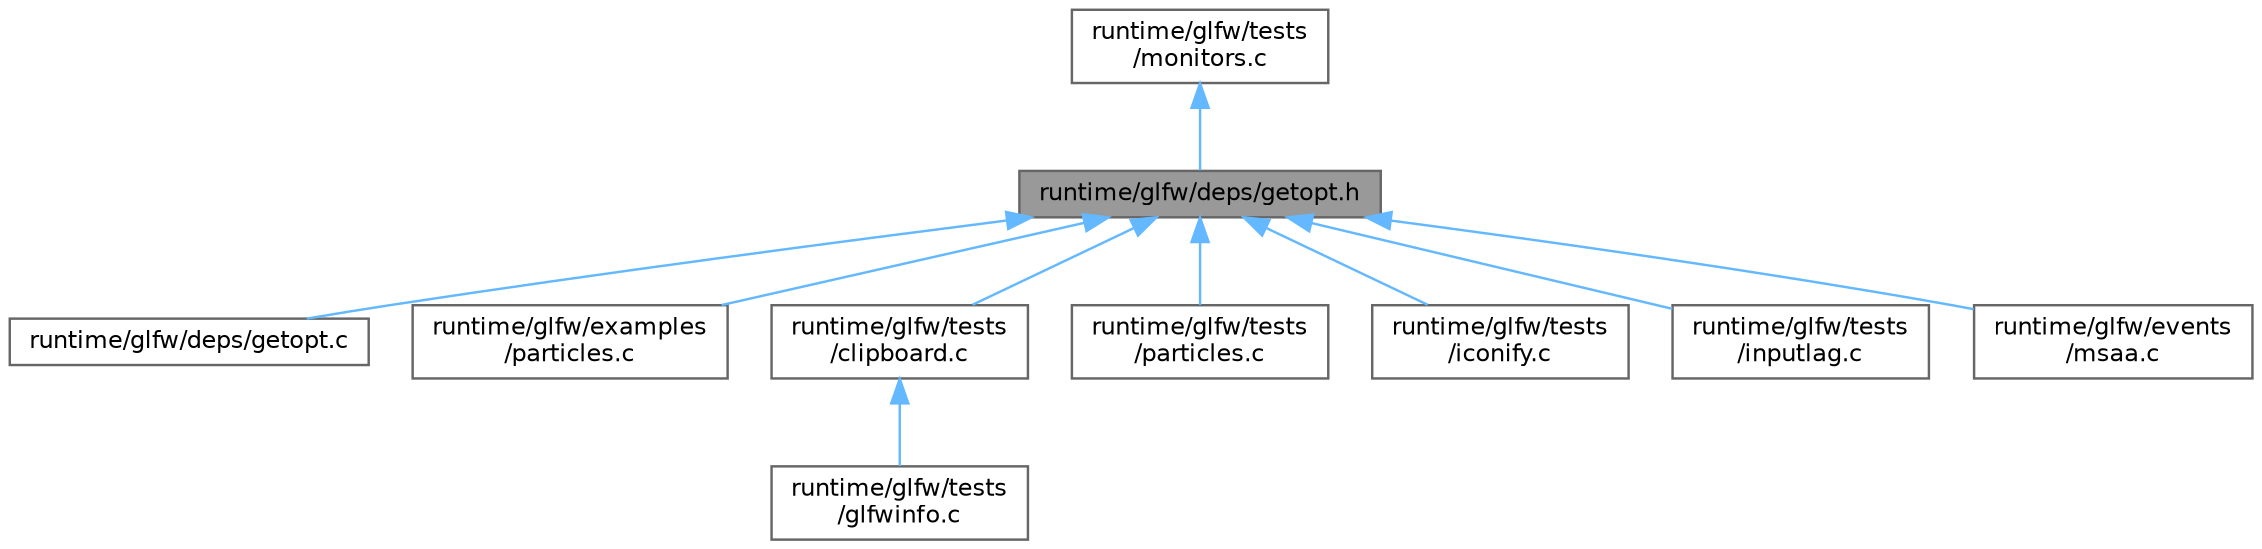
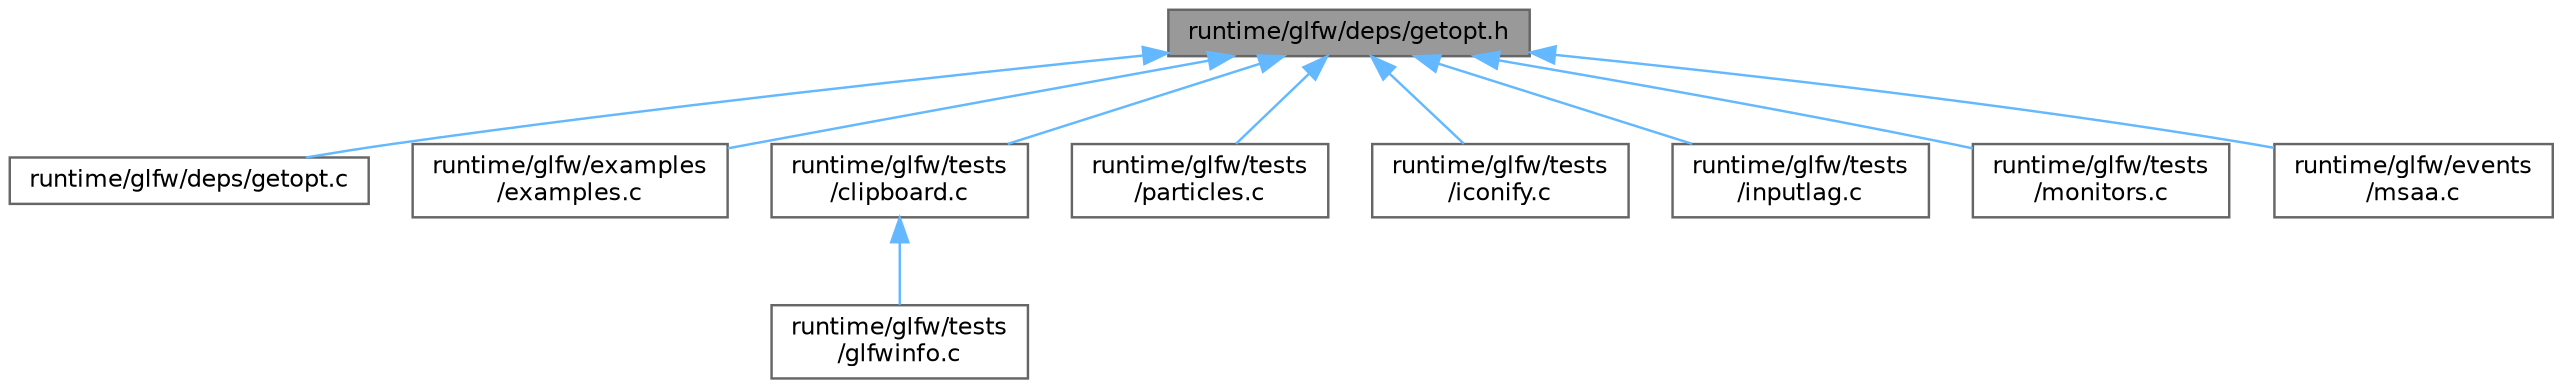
edge "runtime/glfw/deps/getopt.h" -> "runtime/glfw/tests /monitors.c": reversed
node "runtime/glfw/examples /particles.c": label "runtime/glfw/examples /particles.c" -> "runtime/glfw/examples /examples.c"
